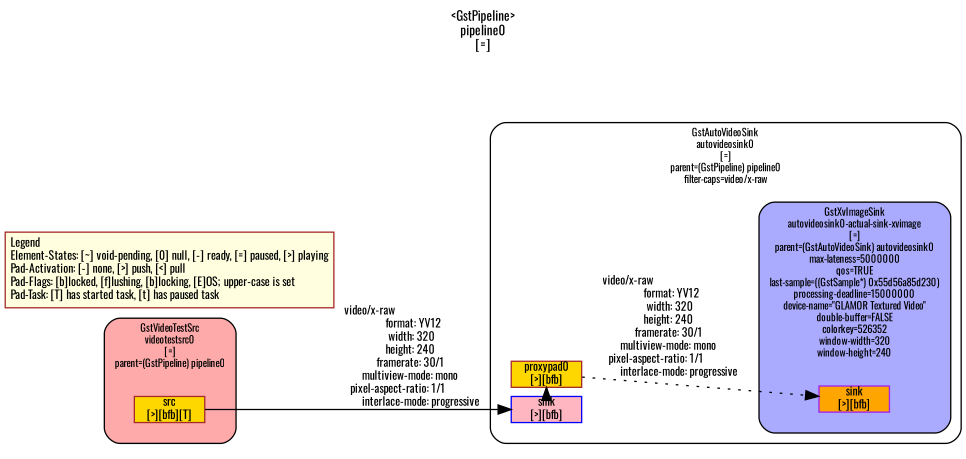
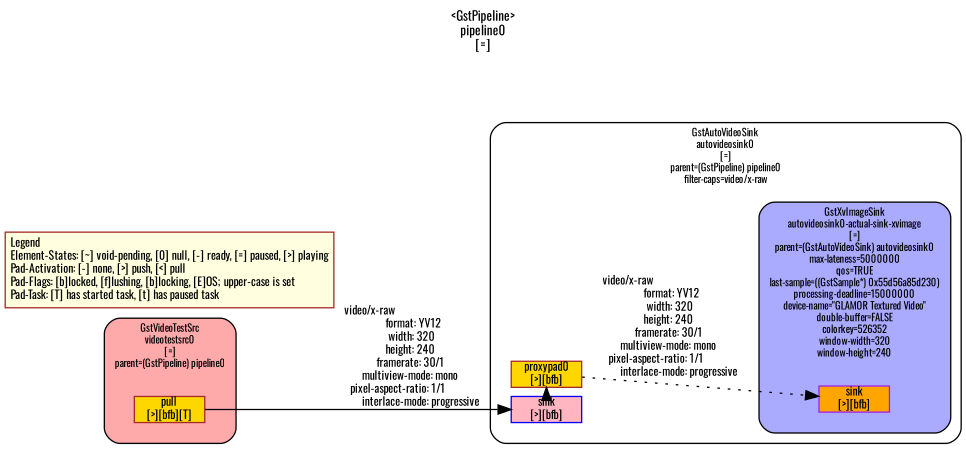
node "src [>][bfb][T]": label "src [>][bfb][T]" -> "pull [>][bfb][T]"
